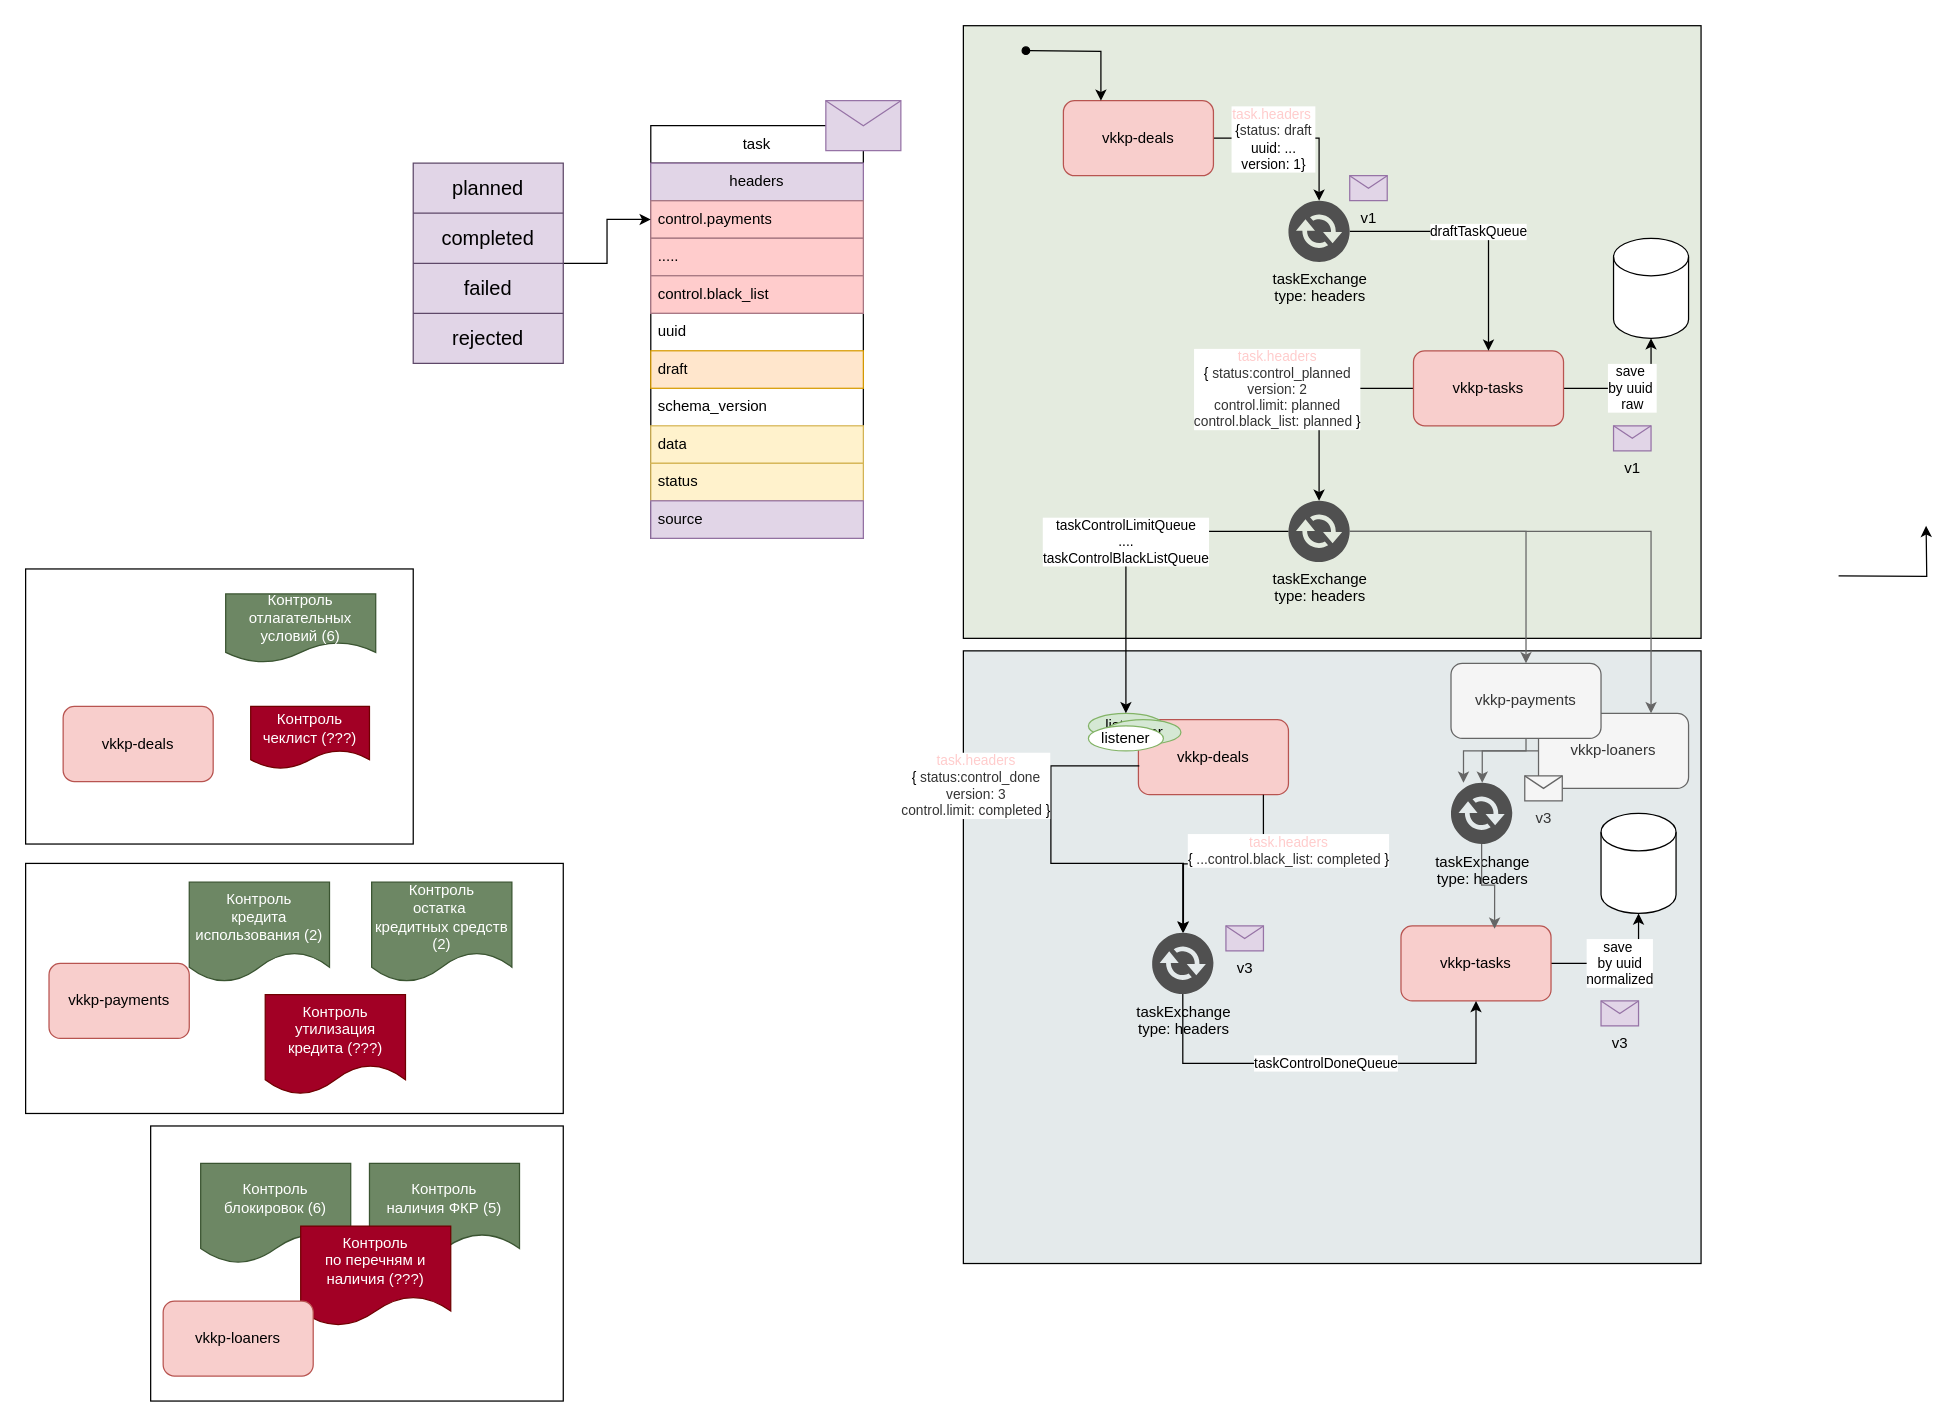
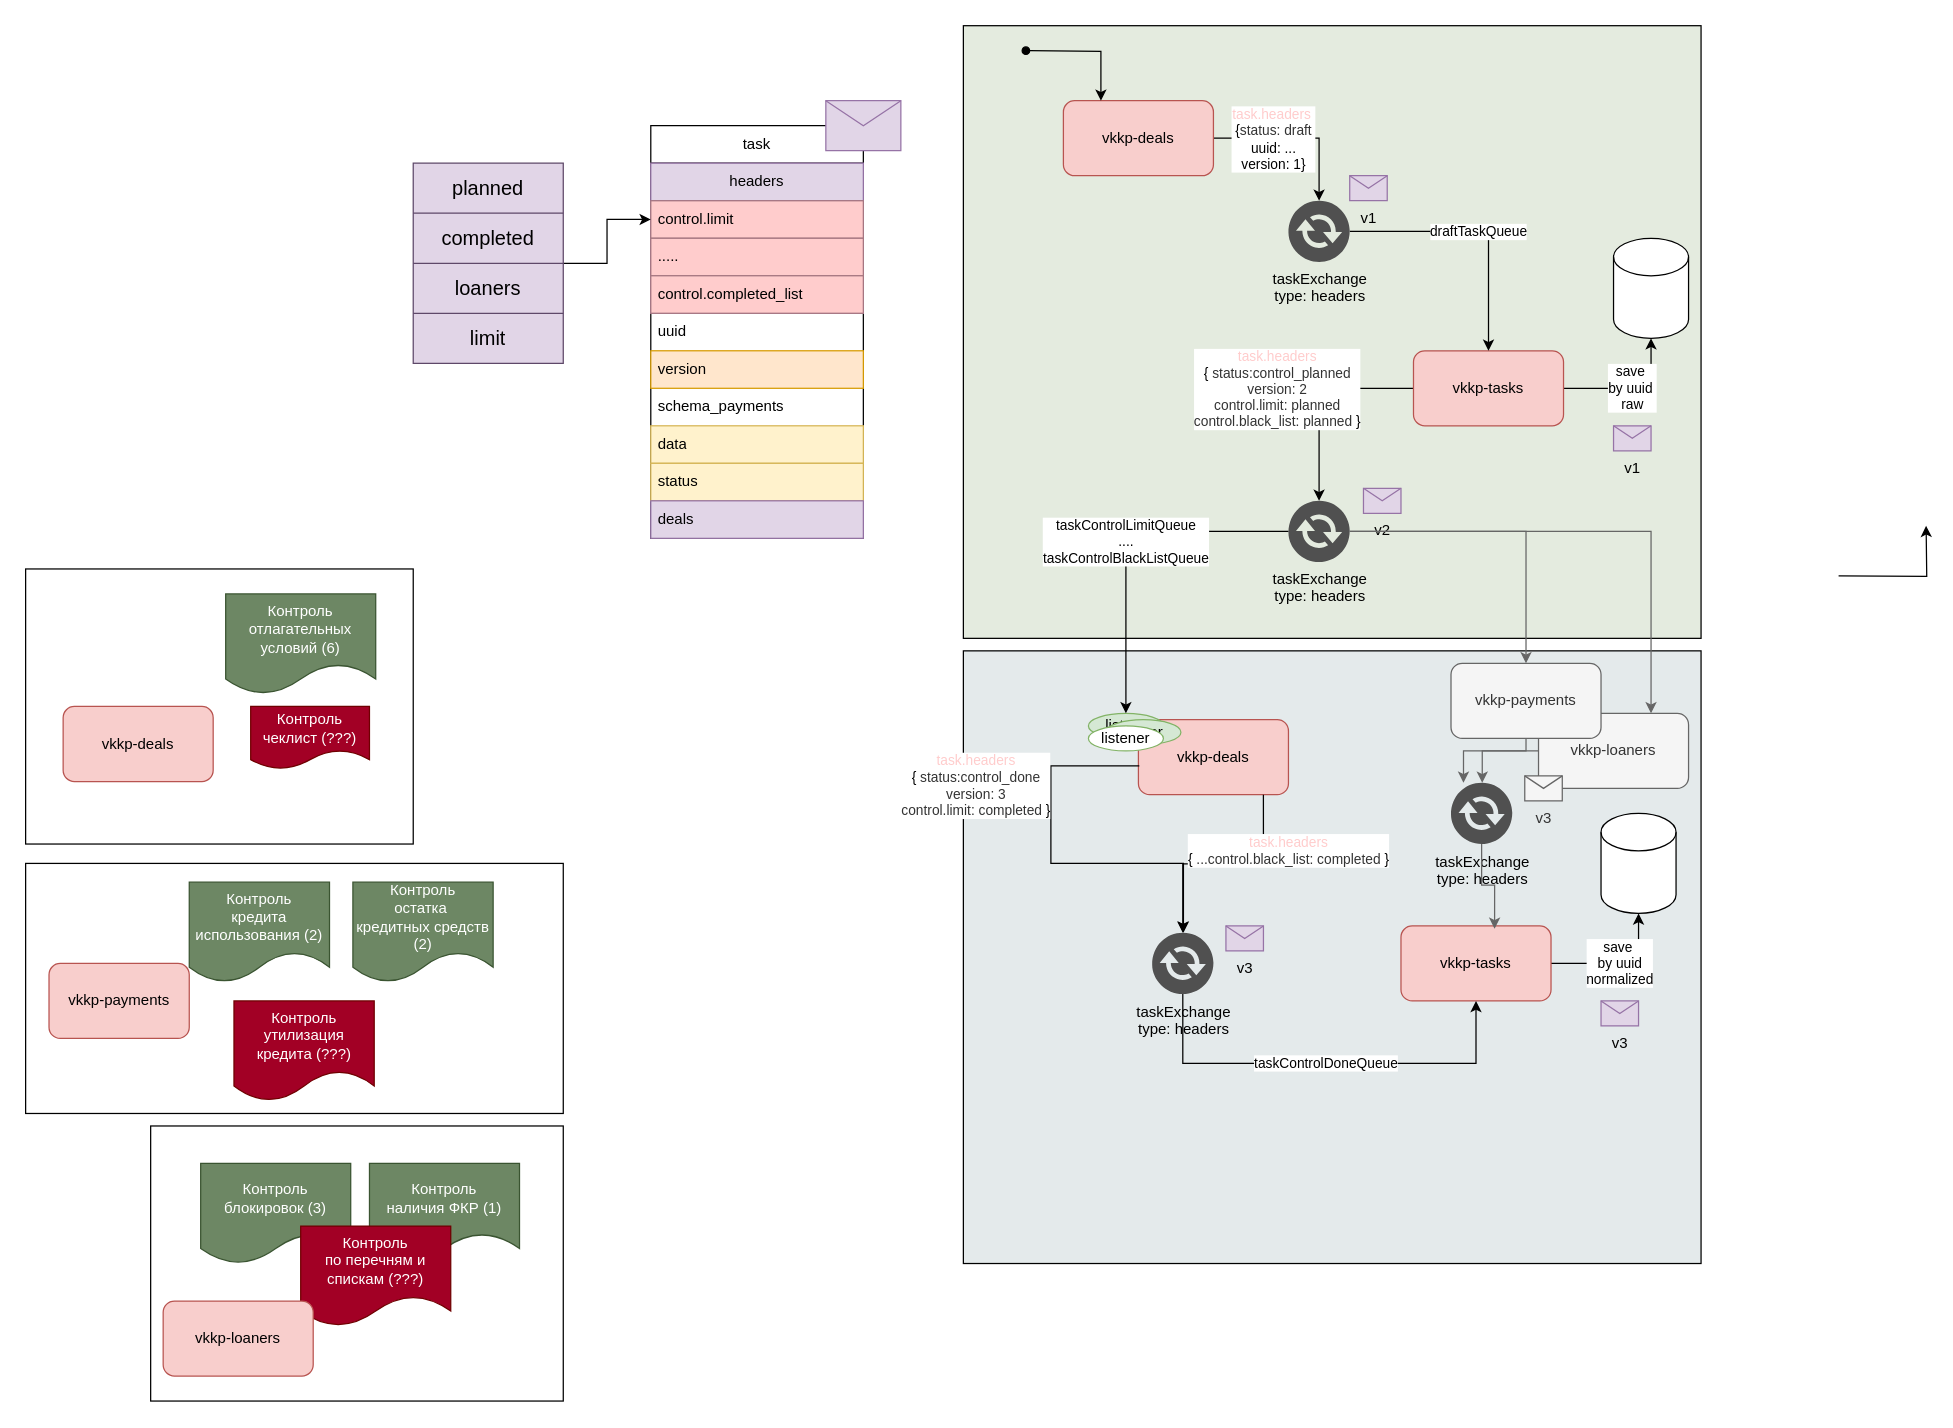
node "control.payments": label "control.payments" -> "control.limit"
node "failed": label "failed" -> "loaners"
node "control.black_list": label "control.black_list" -> "control.completed_list"
node "rejected": label "rejected" -> "limit"
node "draft": label "draft" -> "version"
node "schema_version": label "schema_version" -> "schema_payments"
node "v2": added
node "source": label "source" -> "deals"
node "Контроль отлагательных условий (6)": size 150x69 -> 150x100
node "Контроль остатка кредитных средств (2)": moved (442, 932) -> (423, 932)
node "Контроль утилизация кредита (???)": moved (335, 1044) -> (304, 1051)
node "Контроль блокировок (6)": label "Контроль блокировок (6)" -> "Контроль блокировок (3)"
node "Контроль наличия ФКР (5)": label "Контроль наличия ФКР (5)" -> "Контроль наличия ФКР (1)"
node "Контроль по перечням и наличия (???)": label "Контроль по перечням и наличия (???)" -> "Контроль по перечням и спискам (???)"
